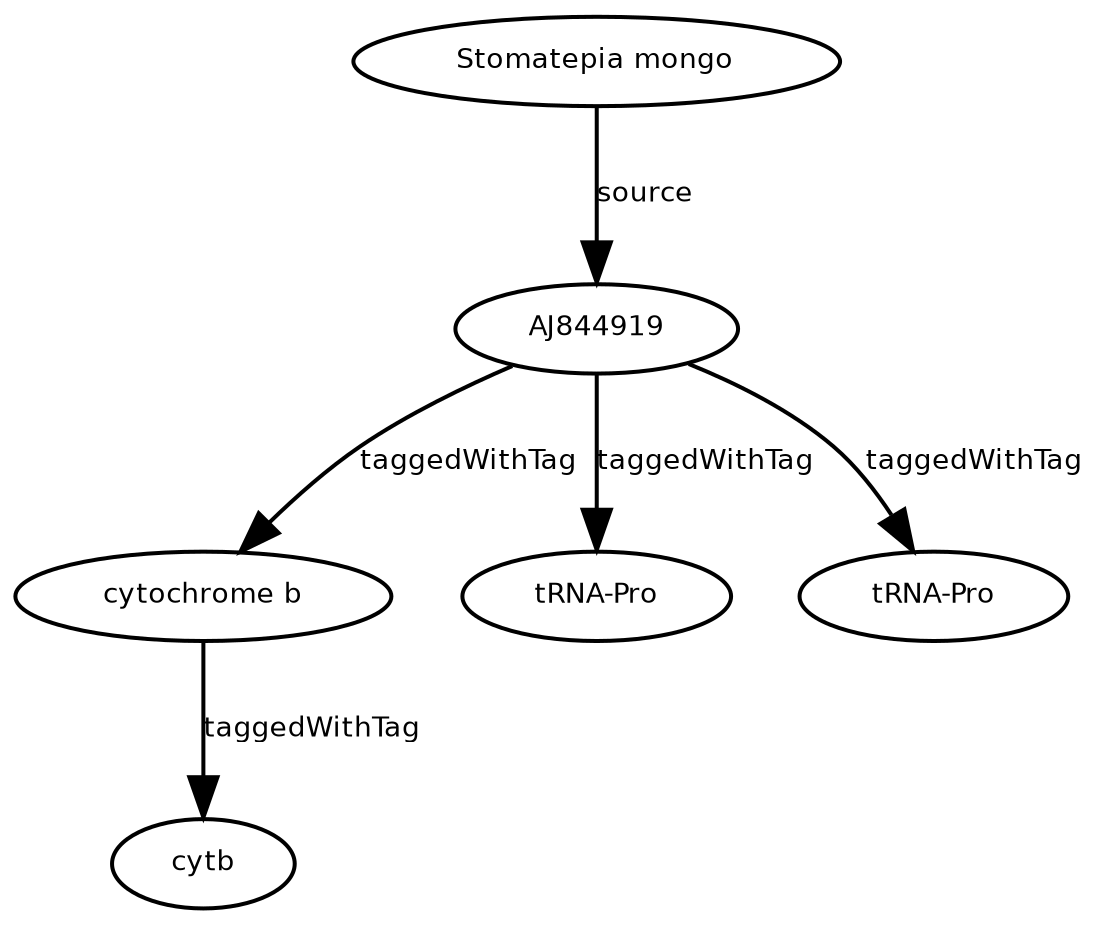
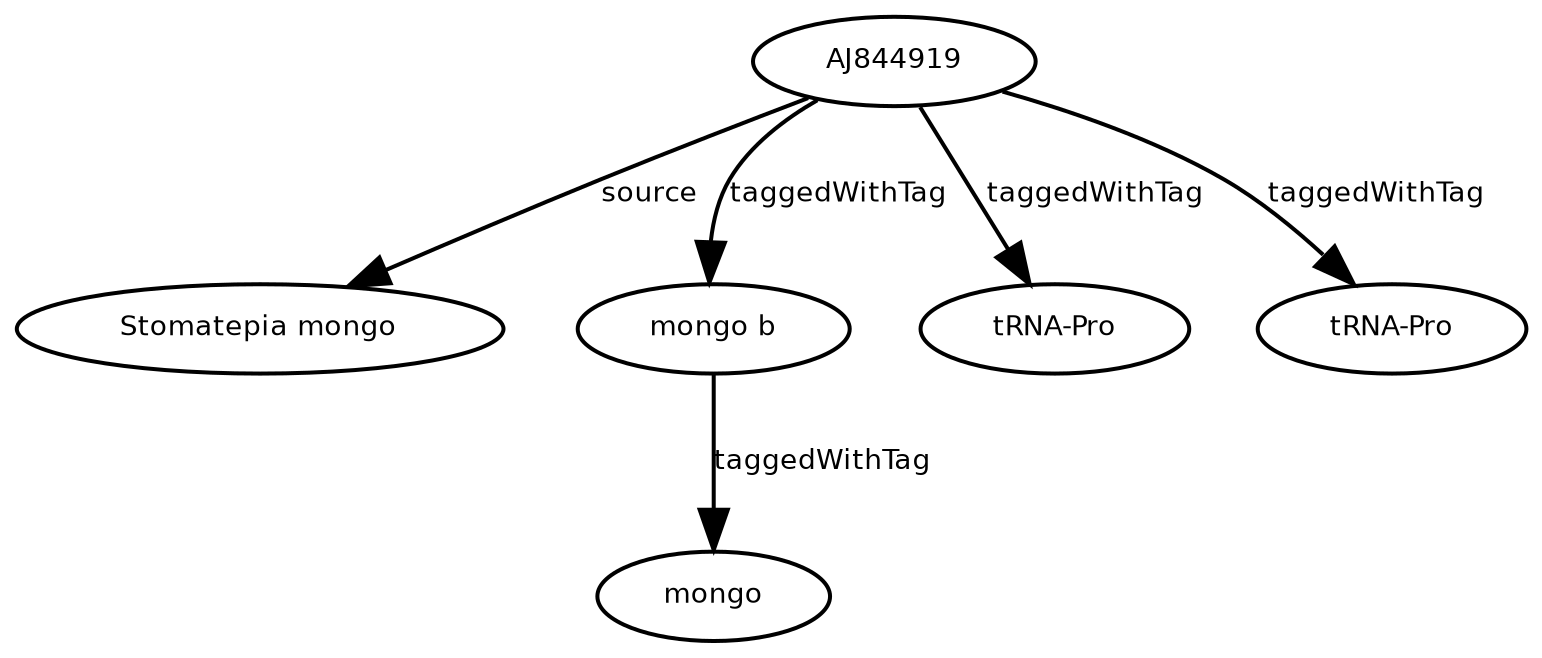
edge "Stomatepia mongo" -> "AJ844919": reversed
node "cytochrome b": label "cytochrome b" -> "mongo b"
node "cytb": label "cytb" -> "mongo"
